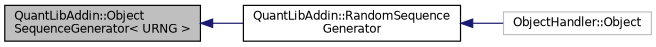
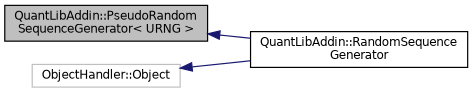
node "QuantLibAddin::Object SequenceGenerator< URNG >": label "QuantLibAddin::Object SequenceGenerator< URNG >" -> "QuantLibAddin::PseudoRandom SequenceGenerator< URNG >"
edge "ObjectHandler::Object" -> "QuantLibAddin::RandomSequence Generator": reversed
